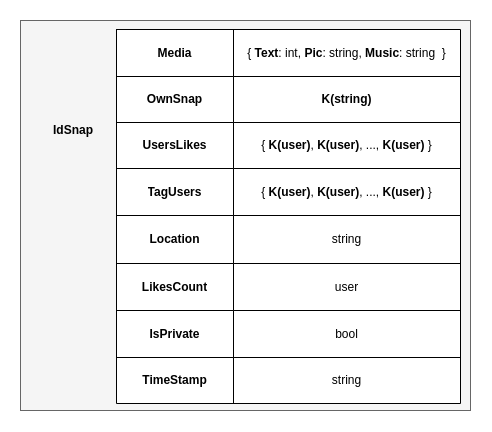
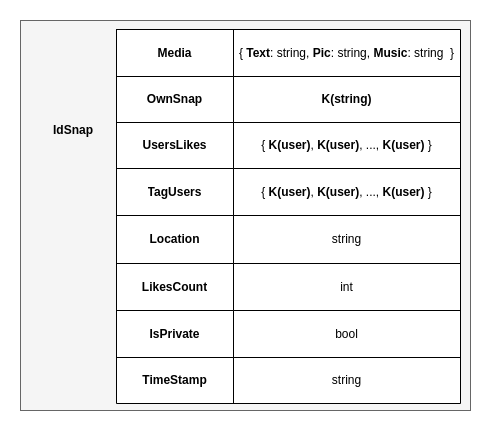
node "{ Text: int, Pic: string, Music: string }": label "{ Text: int, Pic: string, Music: string }" -> "{ Text: string, Pic: string, Music: string }"
node "user": label "user" -> "int"
